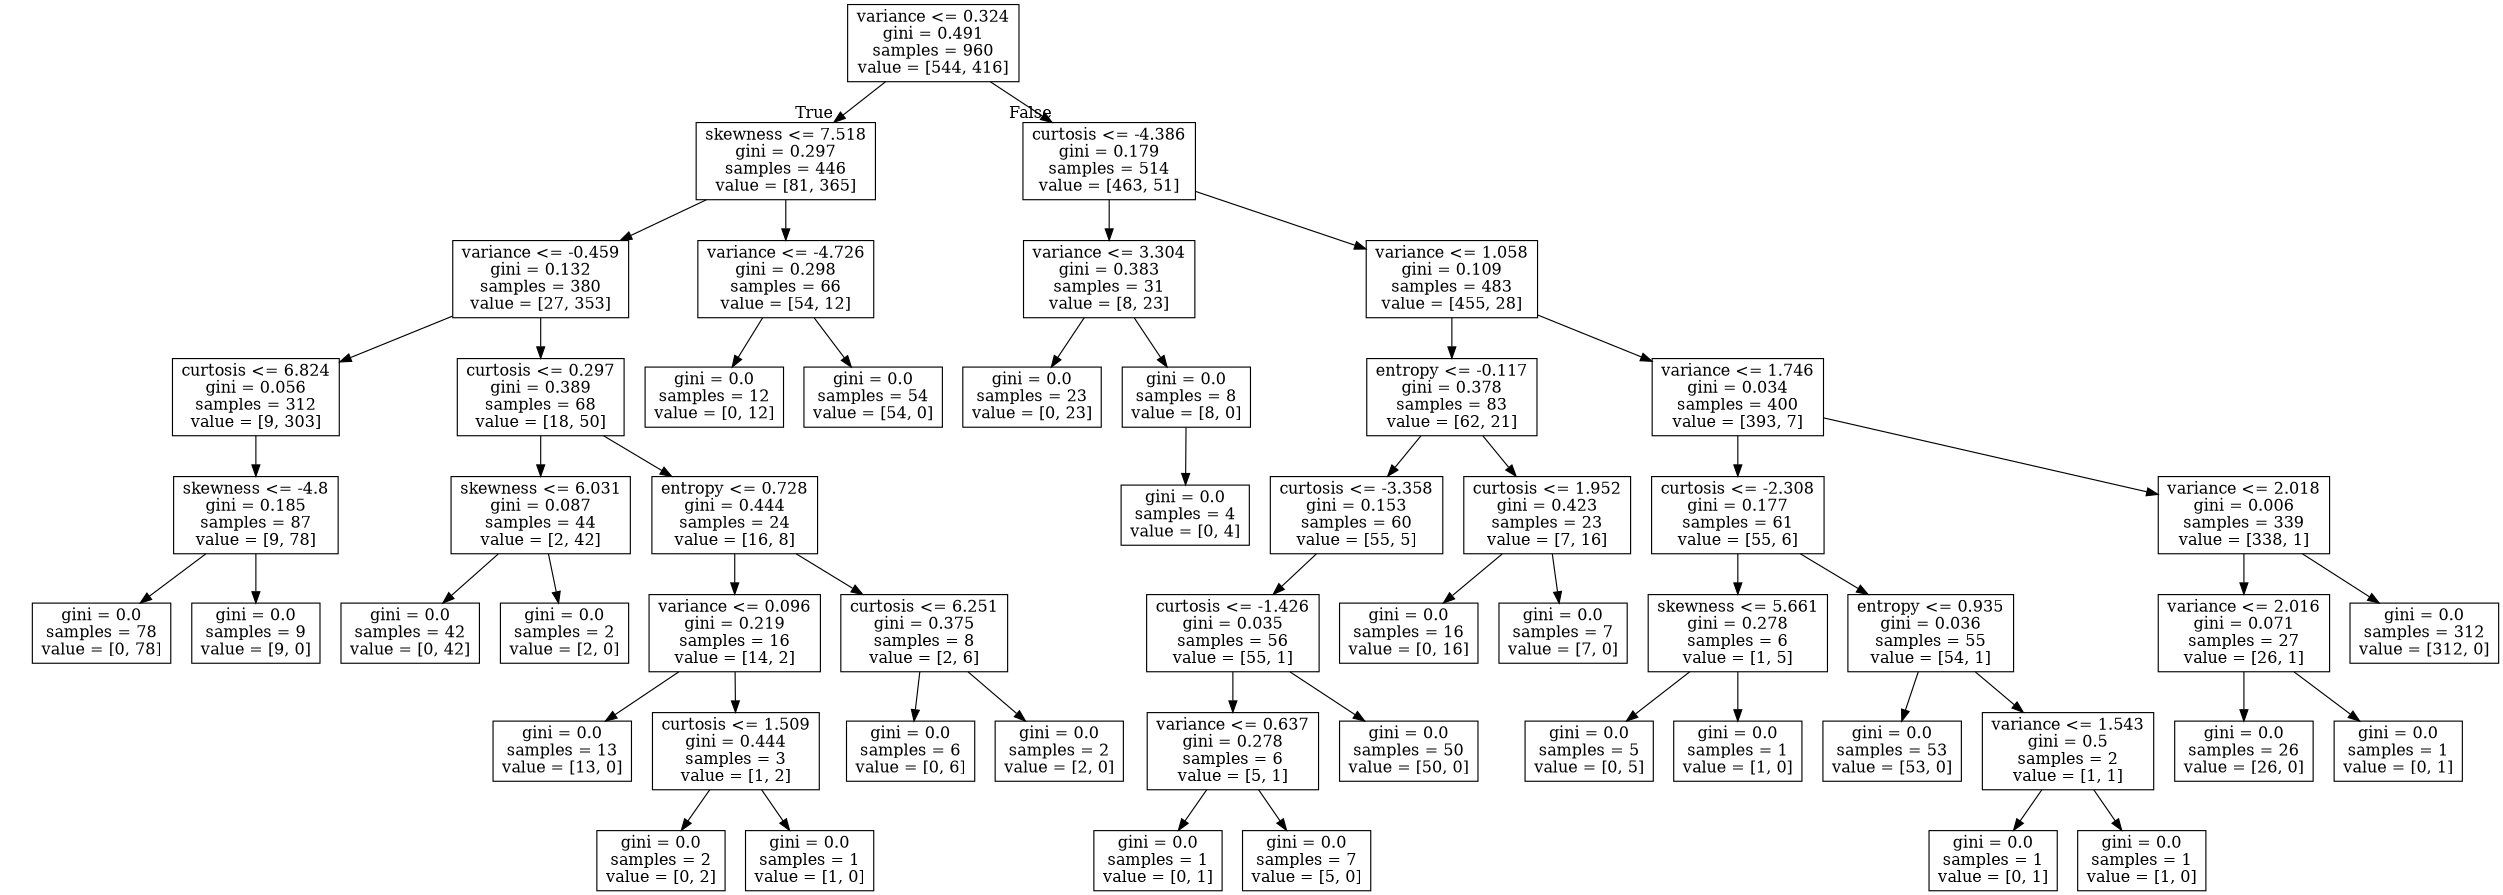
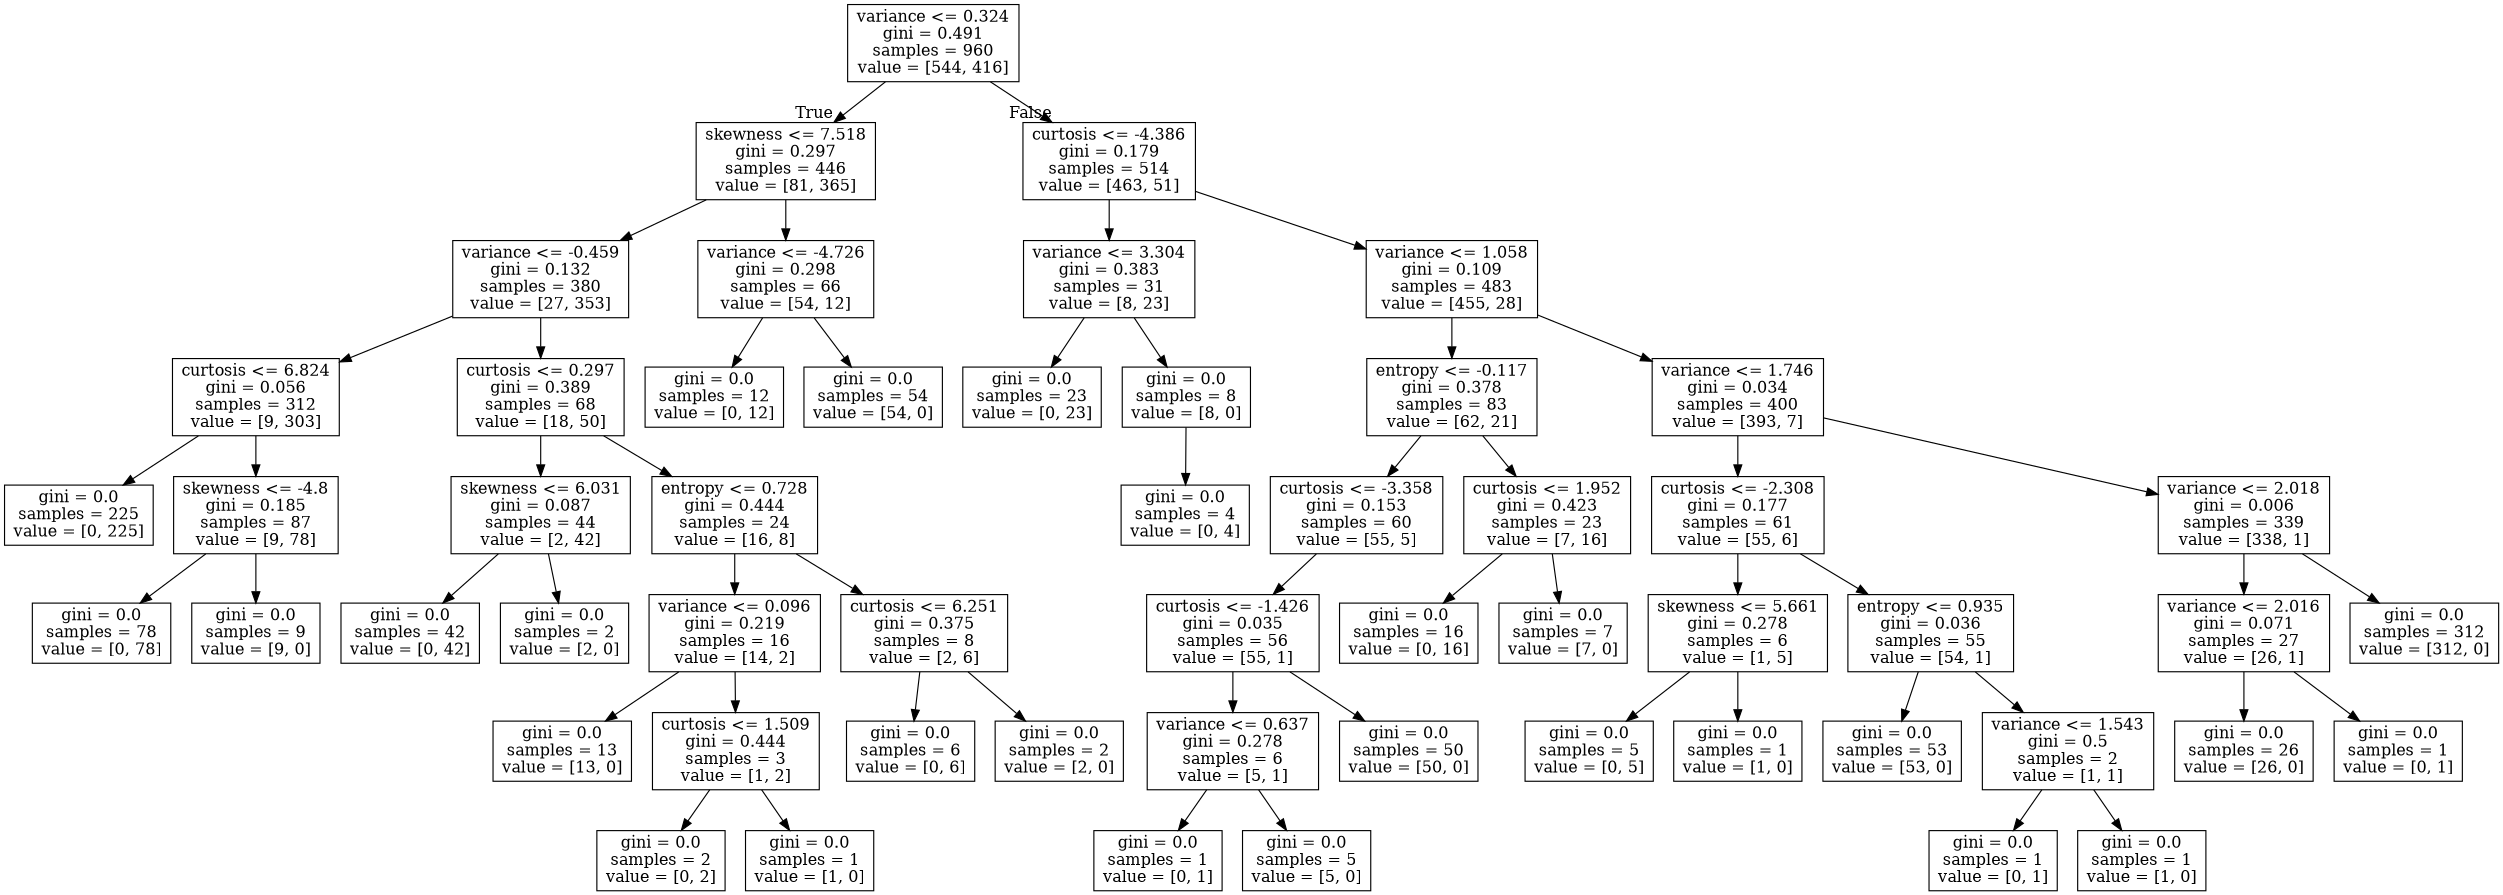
node "gini = 0.0 samples = 225 value = [0, 225]": added
node "gini = 0.0 samples = 7 value = [5, 0]": label "gini = 0.0 samples = 7 value = [5, 0]" -> "gini = 0.0 samples = 5 value = [5, 0]"
